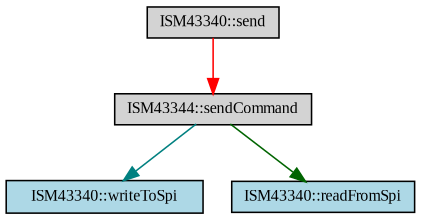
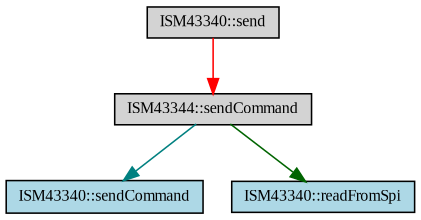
node "ISM43340::writeToSpi": label "ISM43340::writeToSpi" -> "ISM43340::sendCommand"
